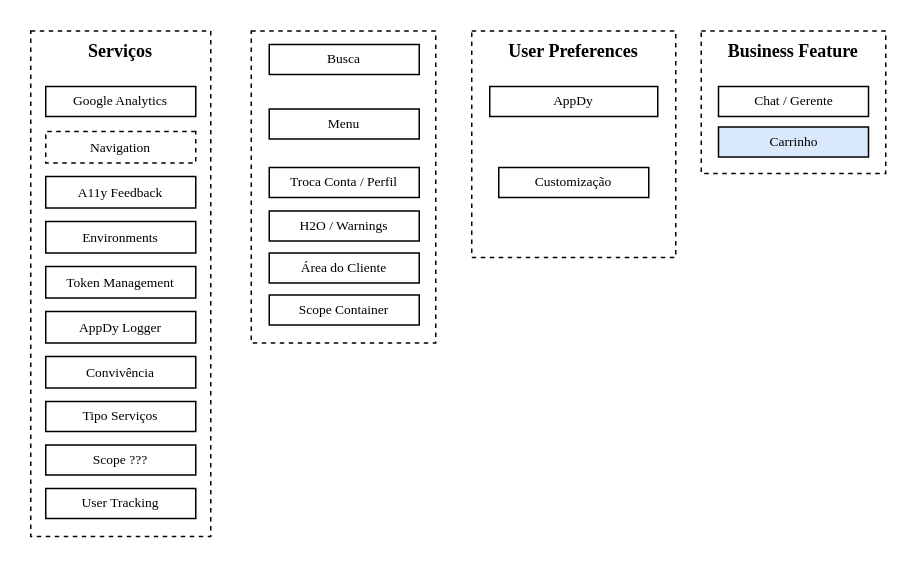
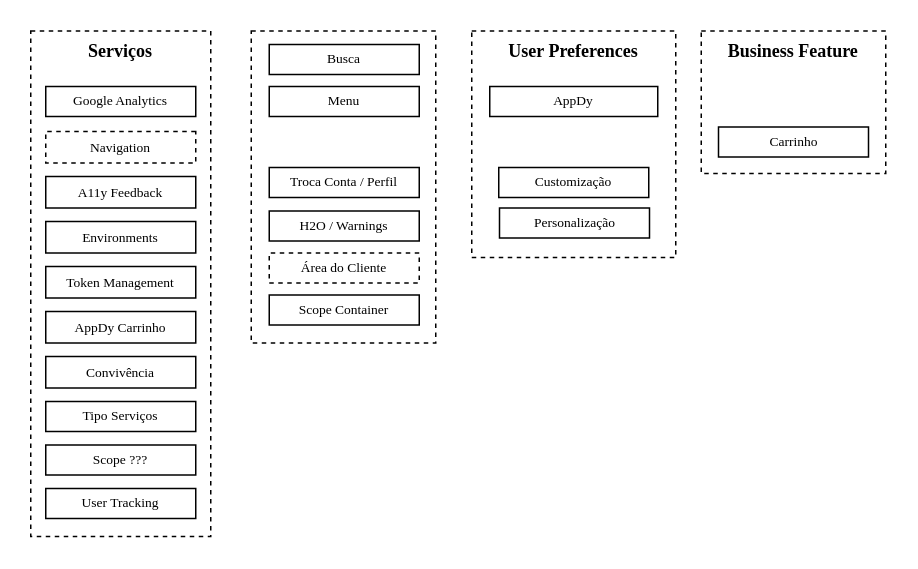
node "Chat / Gerente": removed
node "Menu": moved (344, 124) -> (344, 101)
node "Carrinho": fillcolor #dae8fc -> #ffffff
node "Personalização": added
node "Área do Cliente": style solid -> dashed
node "AppDy Logger": label "AppDy Logger" -> "AppDy Carrinho"
